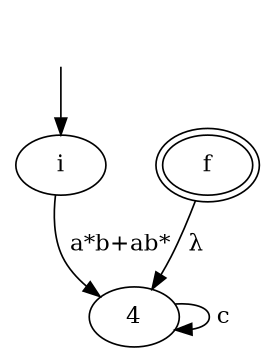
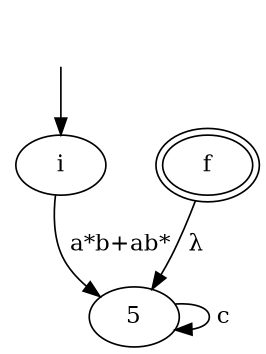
node "4": label "4" -> "5"
